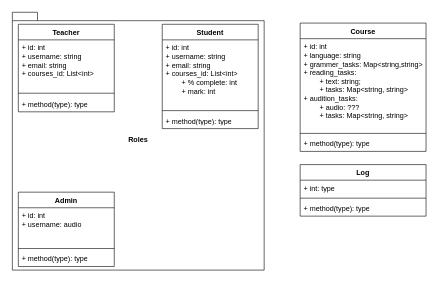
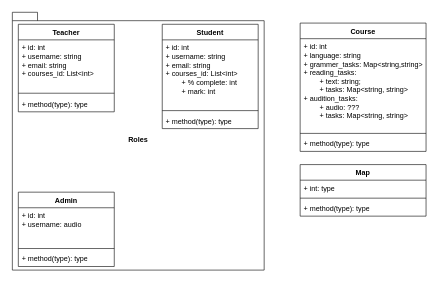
node "Log": label "Log" -> "Map"
